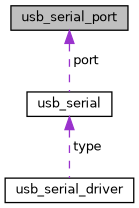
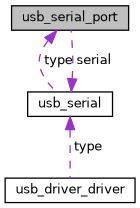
edge "usb_serial_port" -> "usb_serial": added, label "serial"
edge "usb_serial" -> "usb_serial_port": label " port" -> " type"
node "usb_serial_driver": label "usb_serial_driver" -> "usb_driver_driver"
